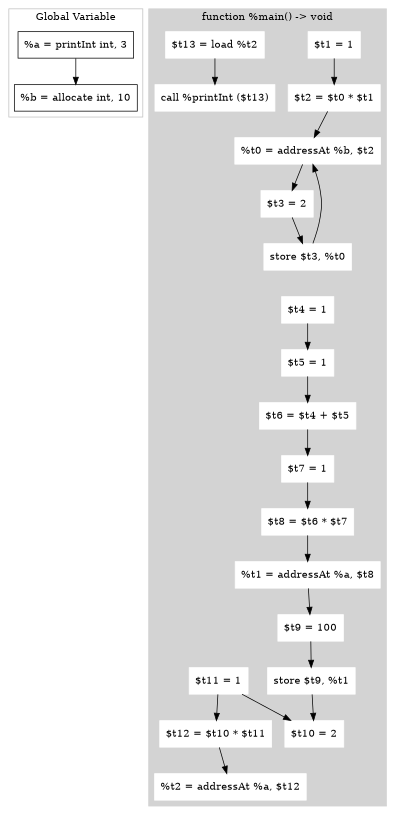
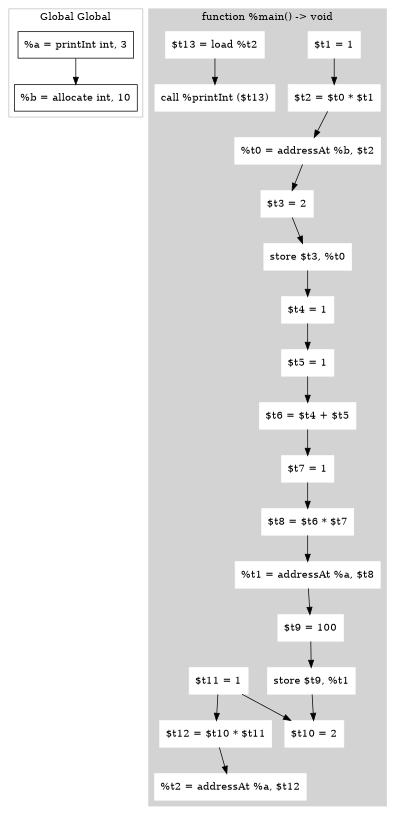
cluster "Global Variable": label "Global Variable" -> "Global Global"
edge "store $t3, %t0" -> "%t0 = addressAt %b, $t2": now "store $t3, %t0" -> "$t4 = 1"
